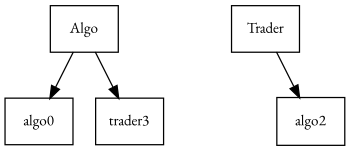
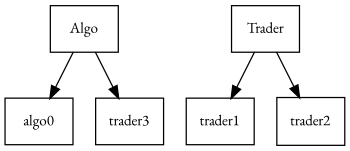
node "trader1": added
node "algo2": label "algo2" -> "trader2"
